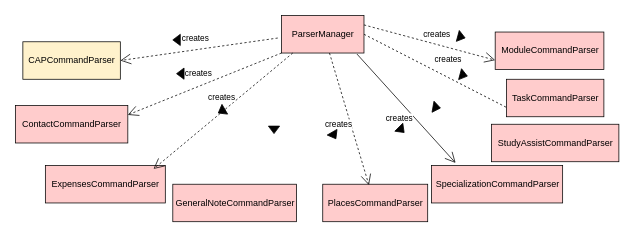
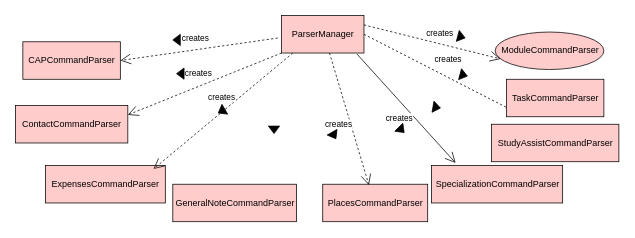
node "ModuleCommandParser": shape rectangle -> ellipse
node "CAPCommandParser": fillcolor #fff2cc -> #ffcccc
